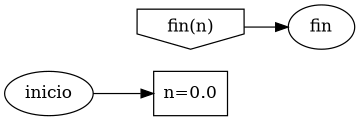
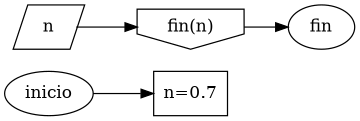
node "n": added
node "n=0.0": label "n=0.0" -> "n=0.7"
